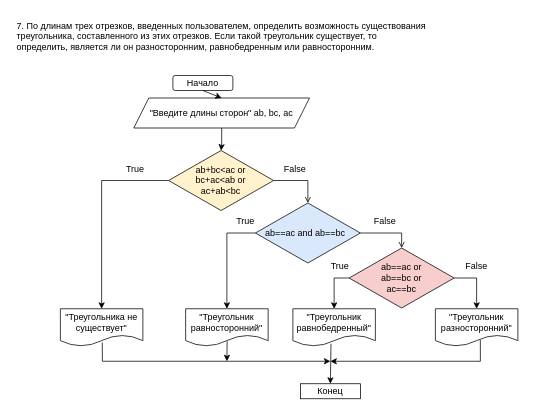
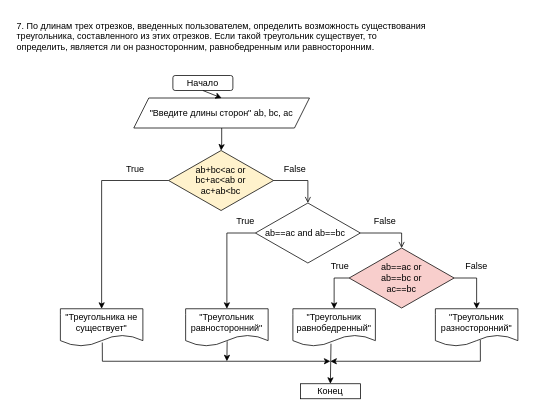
node "ab==ac and ab==bc": fillcolor #dae8fc -> #ffffff
